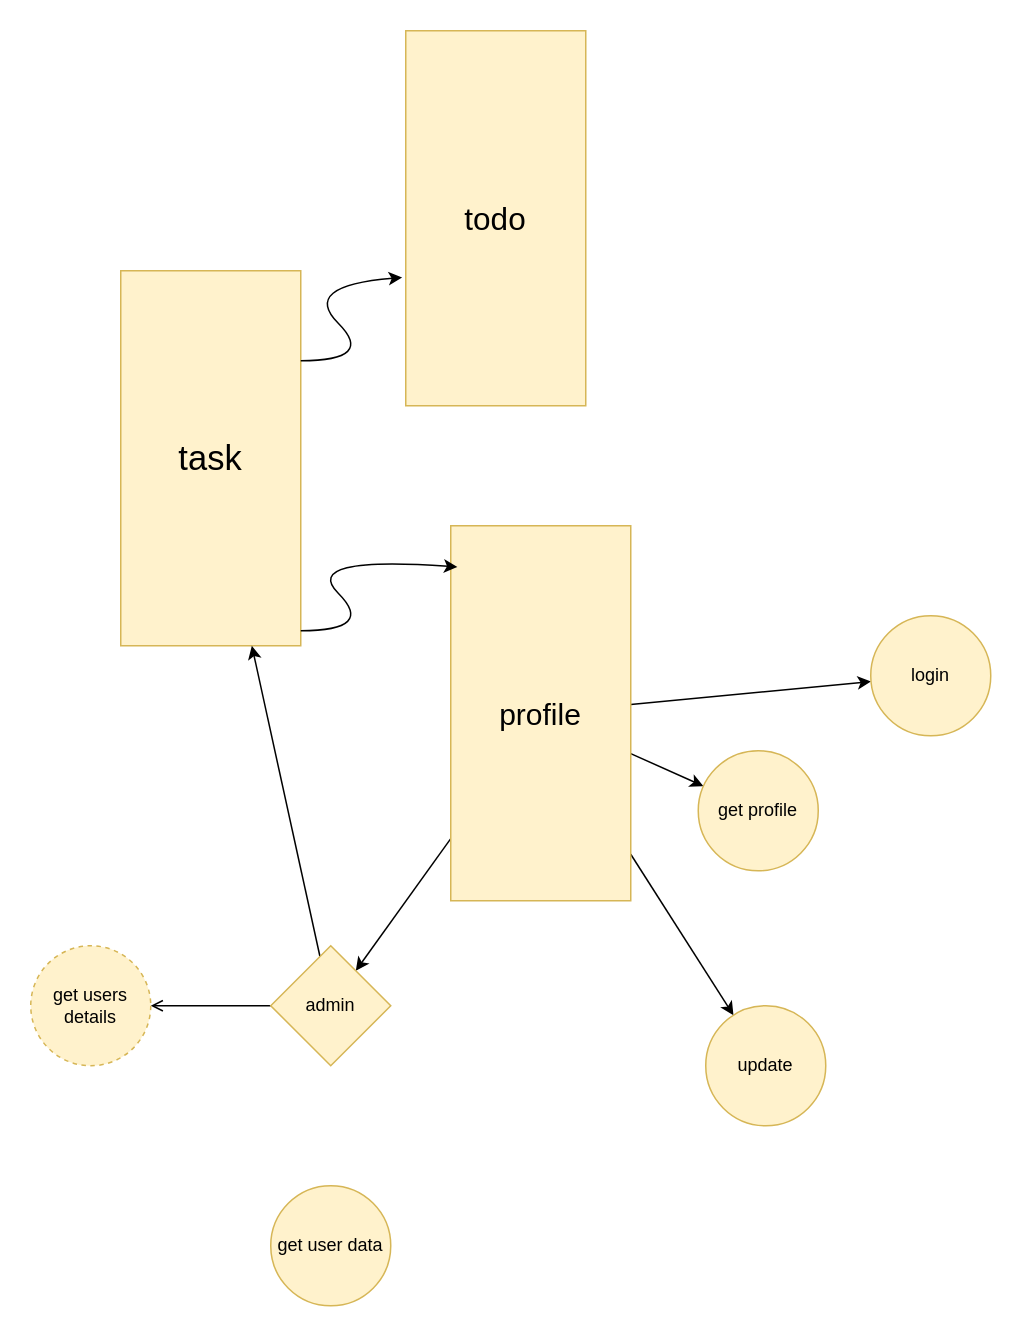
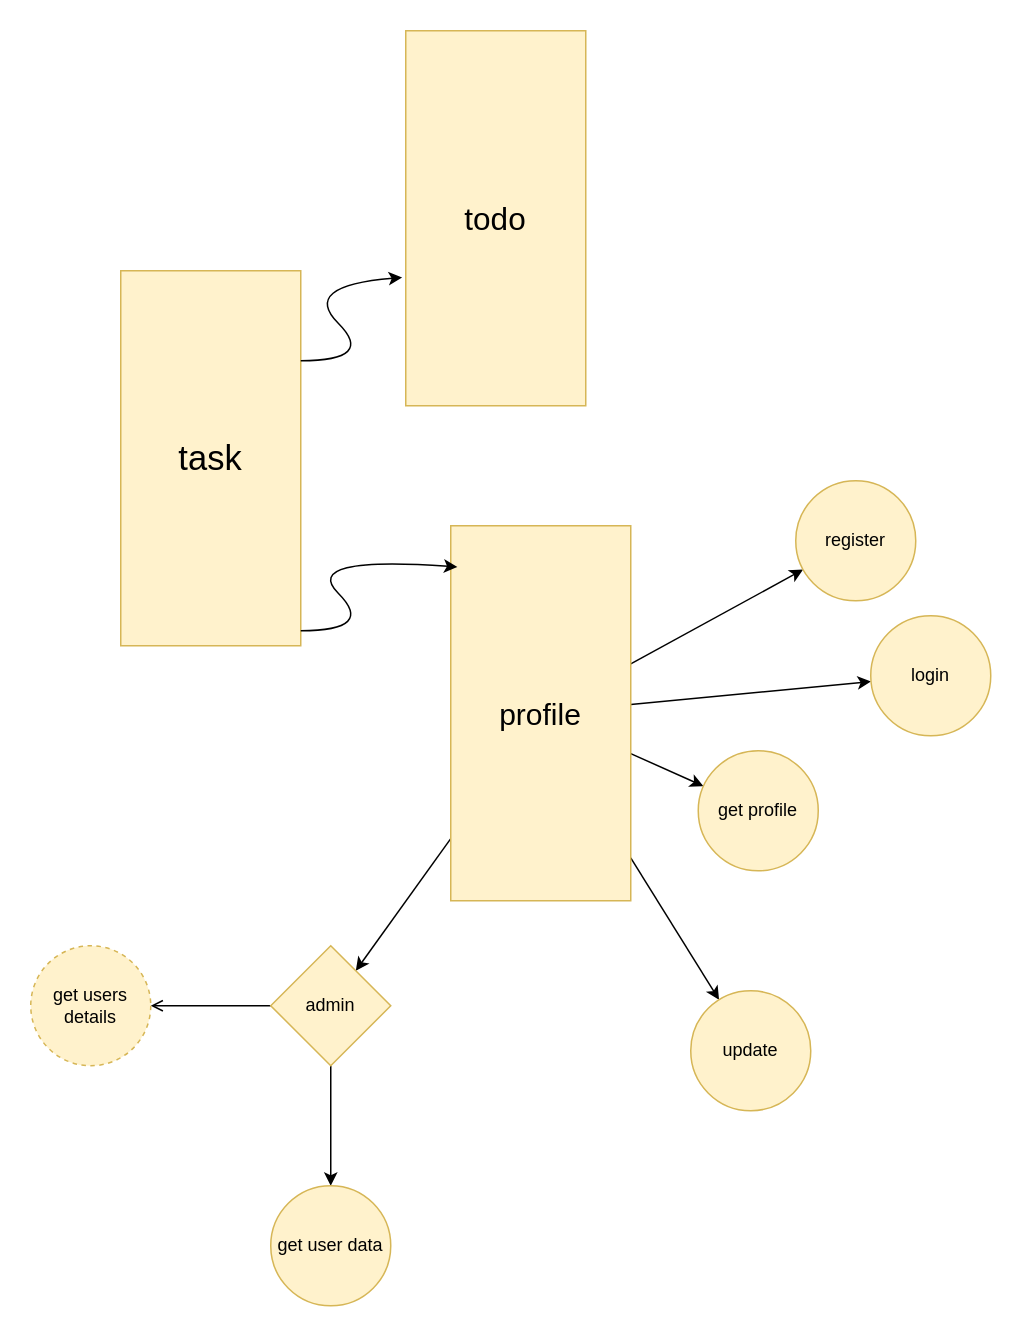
node "register": added
edge "profile" -> "register": added
edge "admin" -> "task": now "admin" -> "get user data"
node "update": moved (766, 1066) -> (751, 1051)
